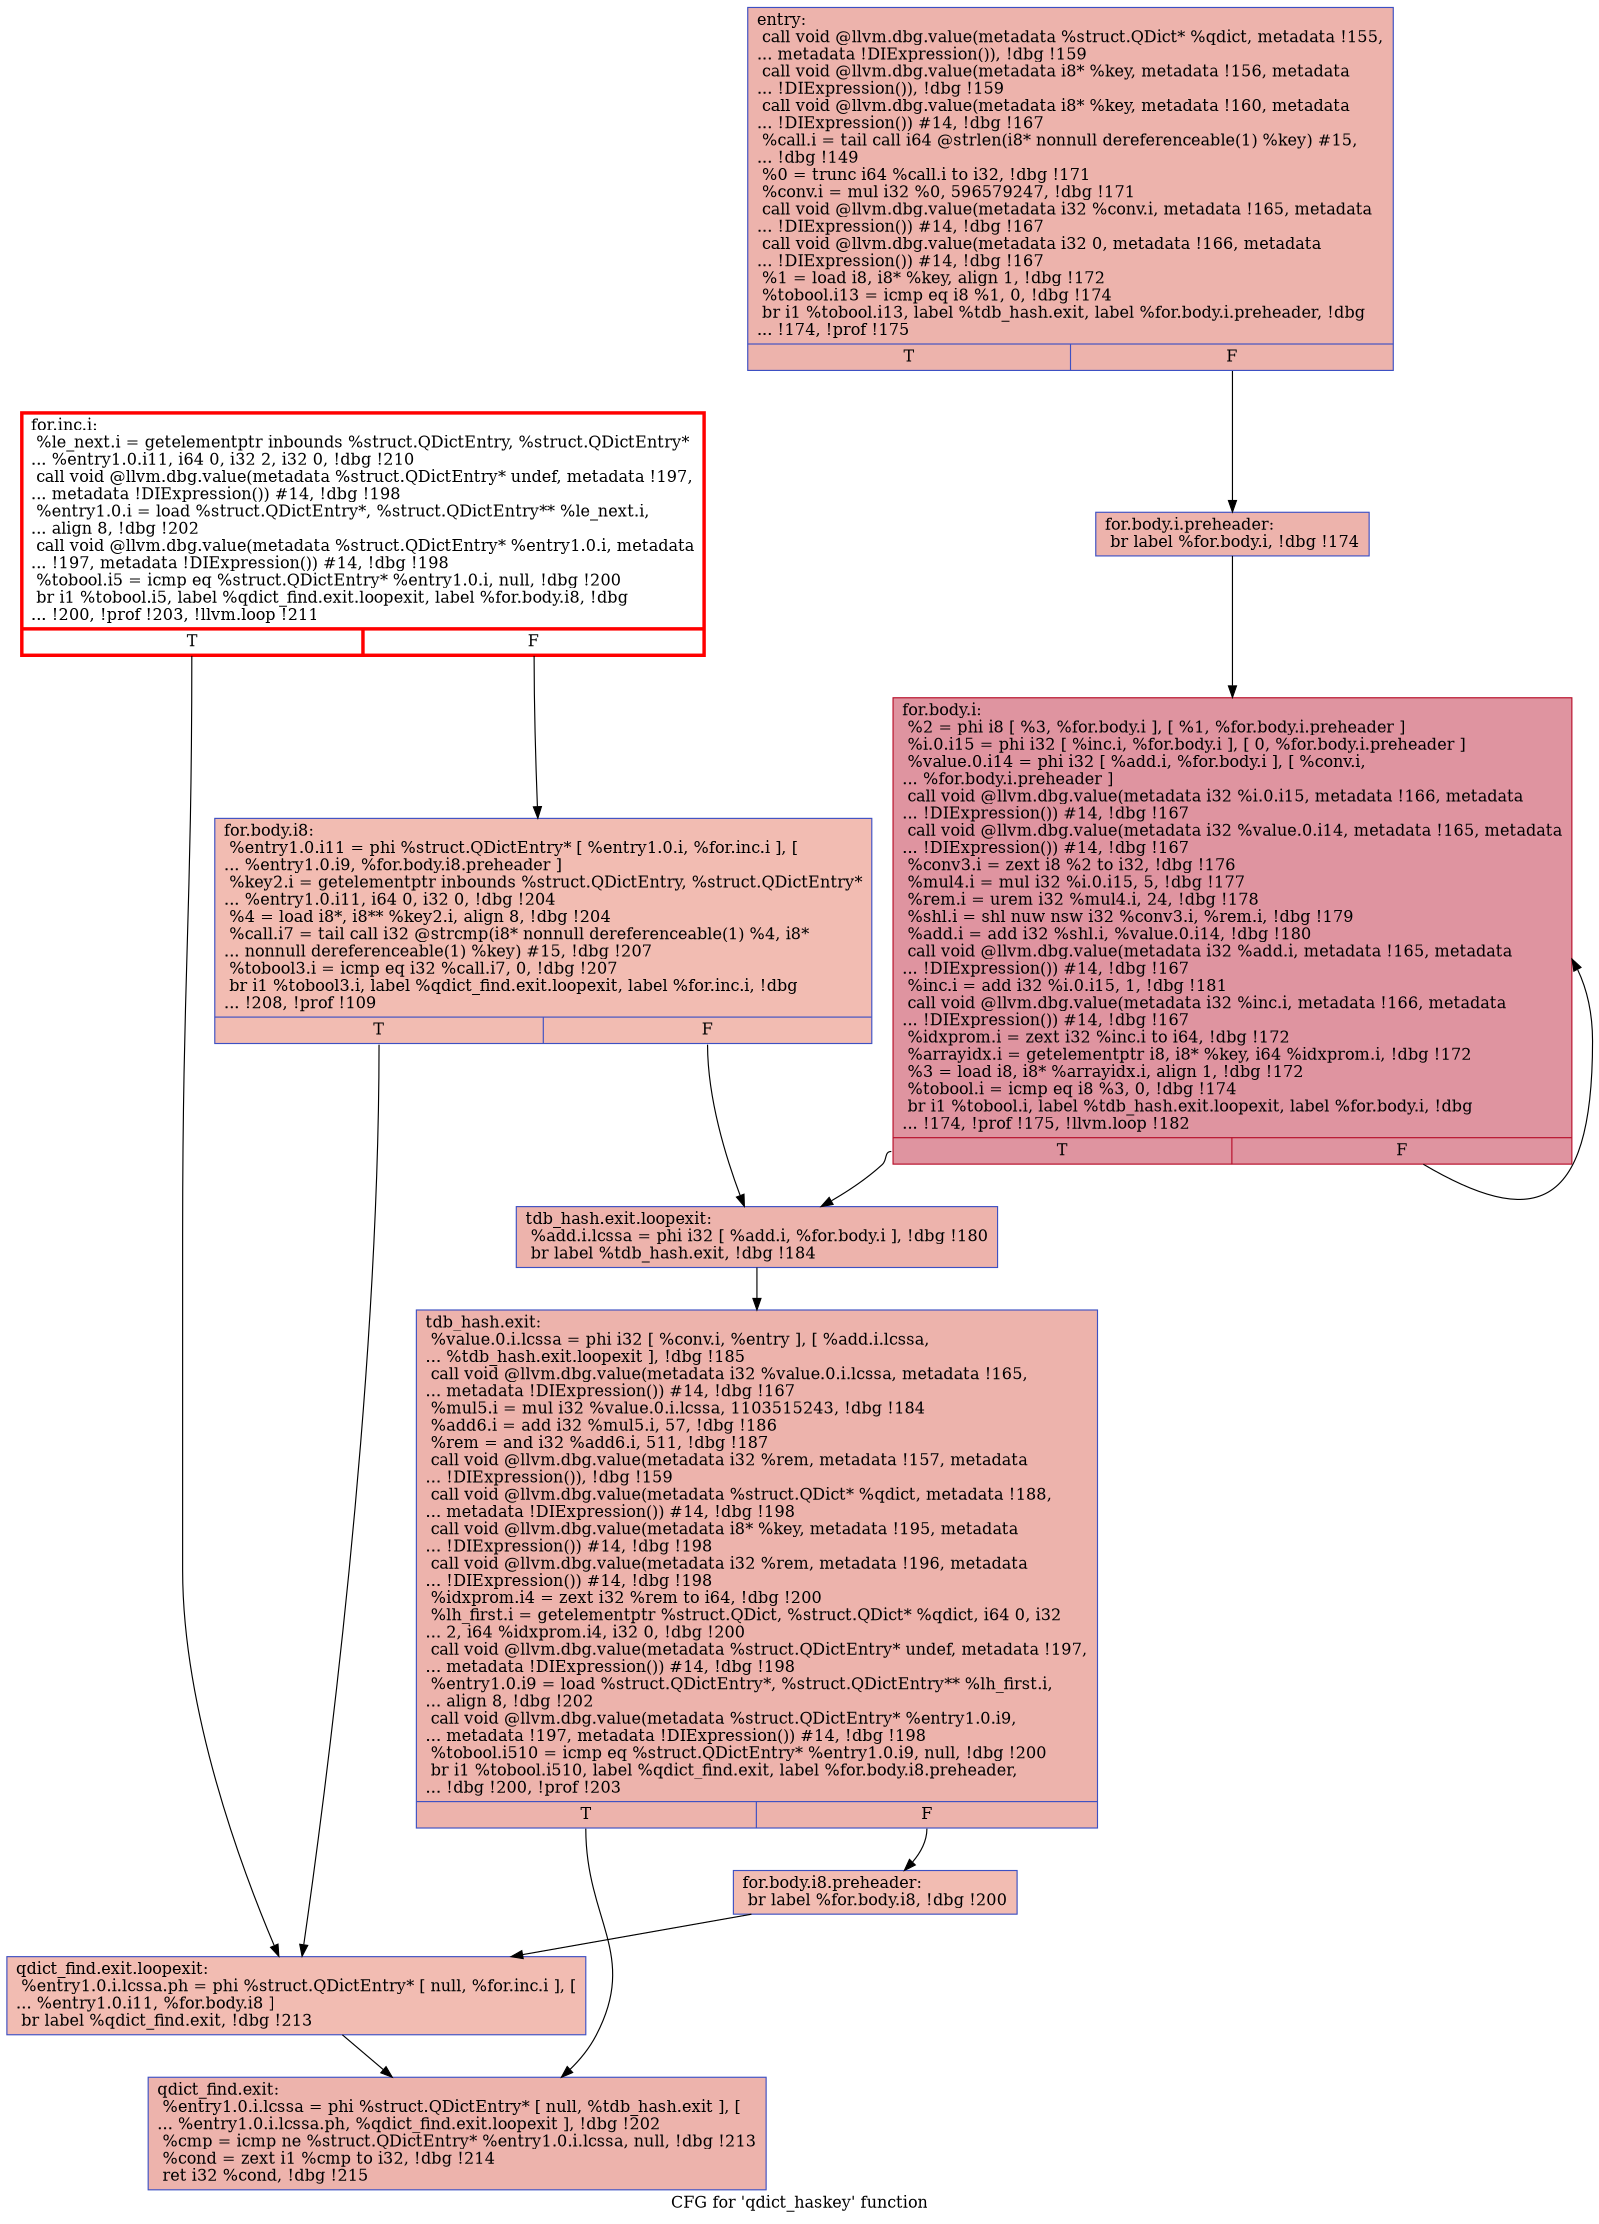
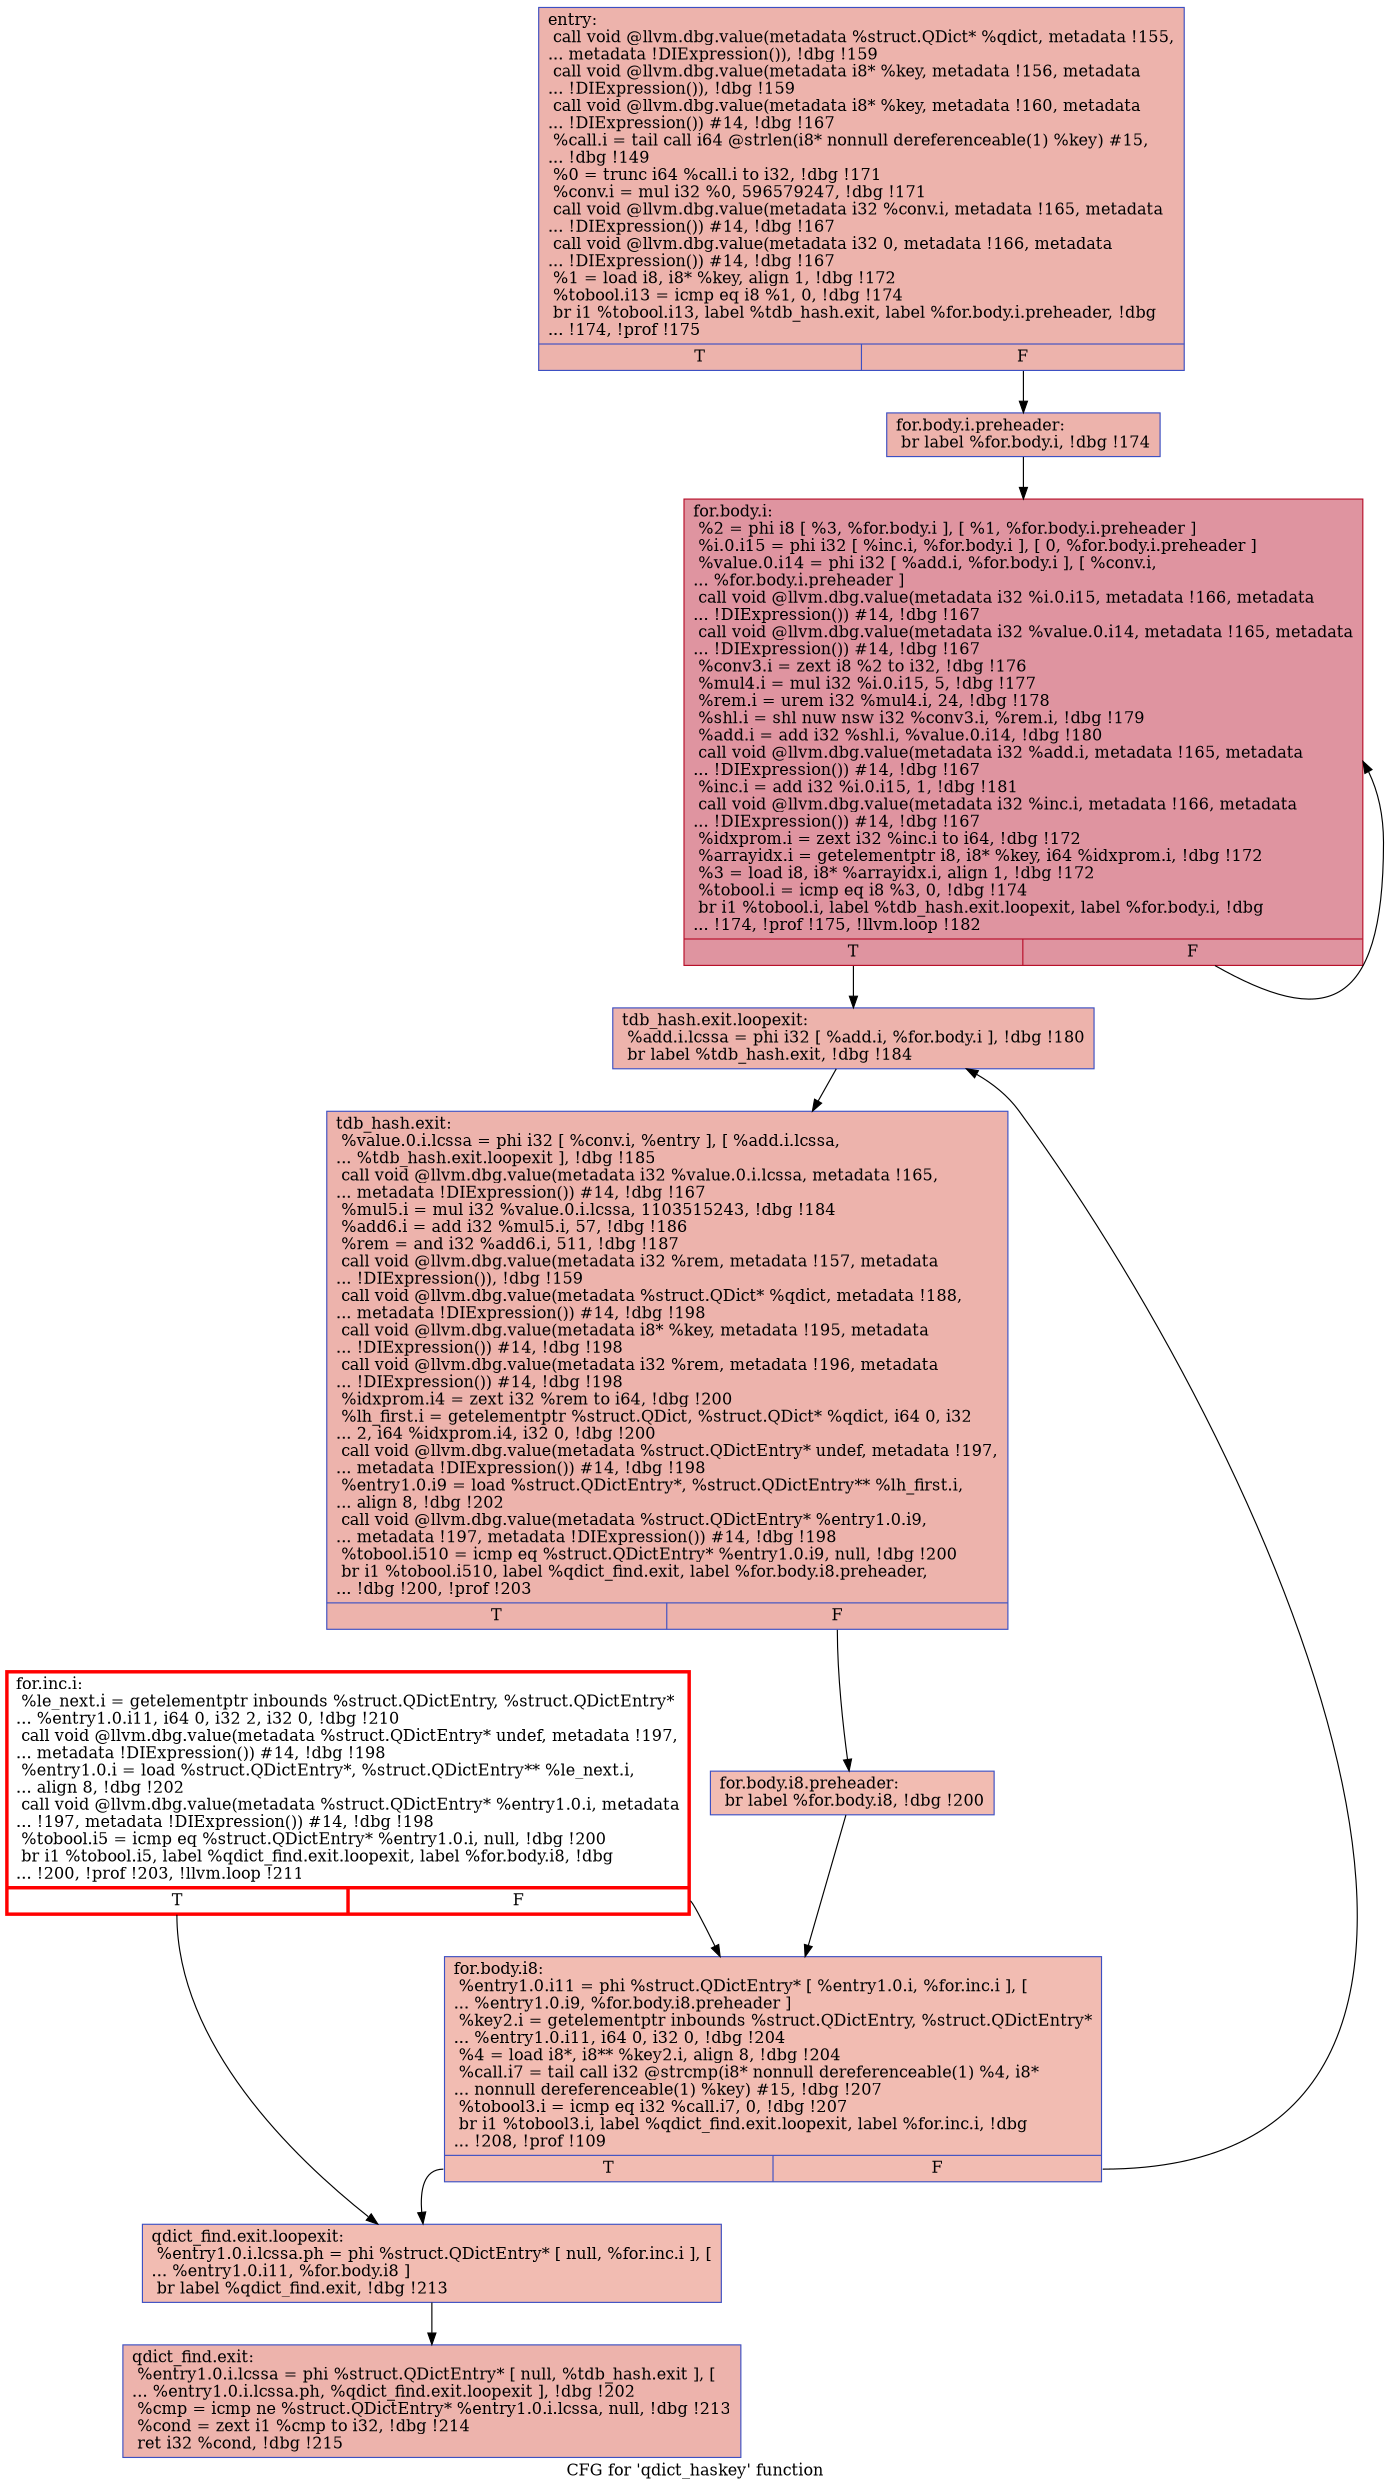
edge "for.body.i8.preheader:" -> "qdict_find.exit.loopexit:": now "for.body.i8.preheader:" -> "for.body.i8:"
edge "tdb_hash.exit:" -> "qdict_find.exit:": removed
